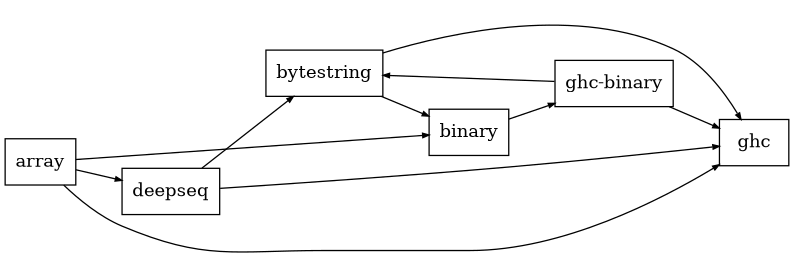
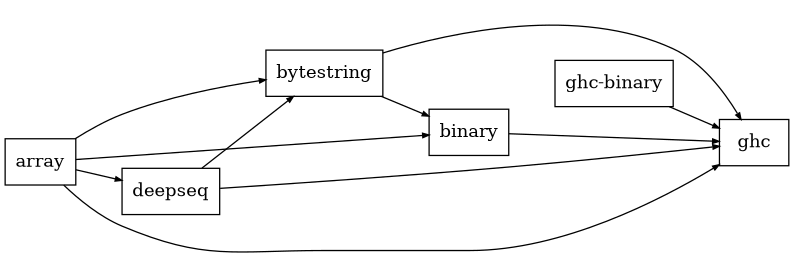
edge "ghc-binary" -> "bytestring": now "array" -> "bytestring"
edge "binary" -> "ghc-binary": now "binary" -> "ghc"
